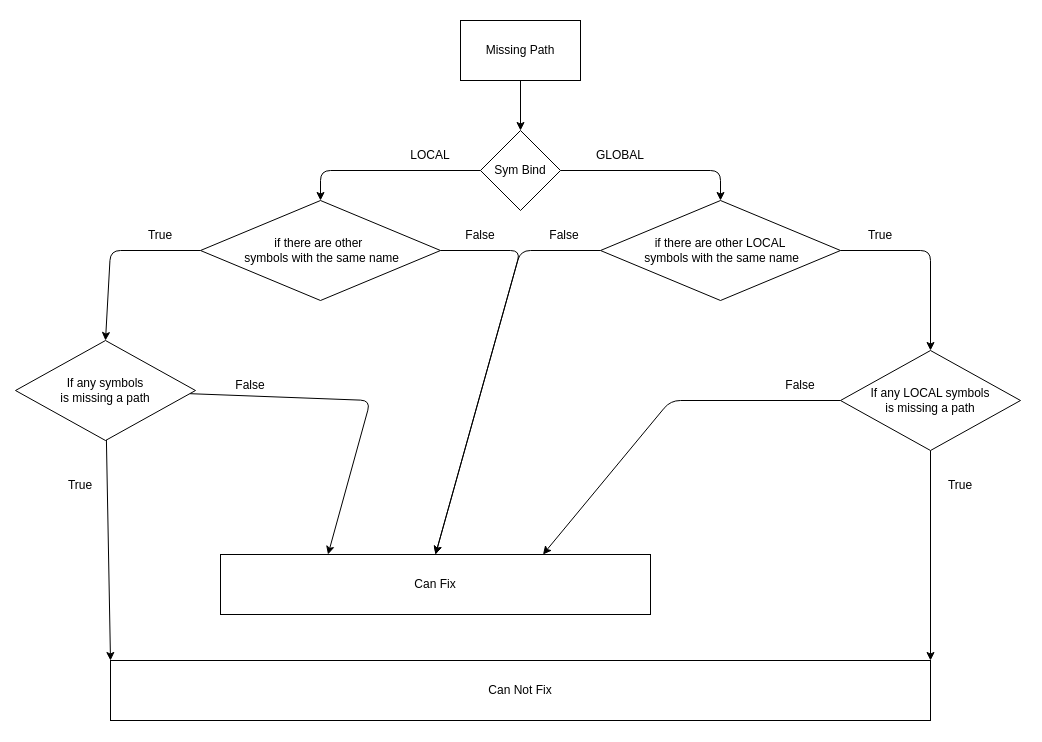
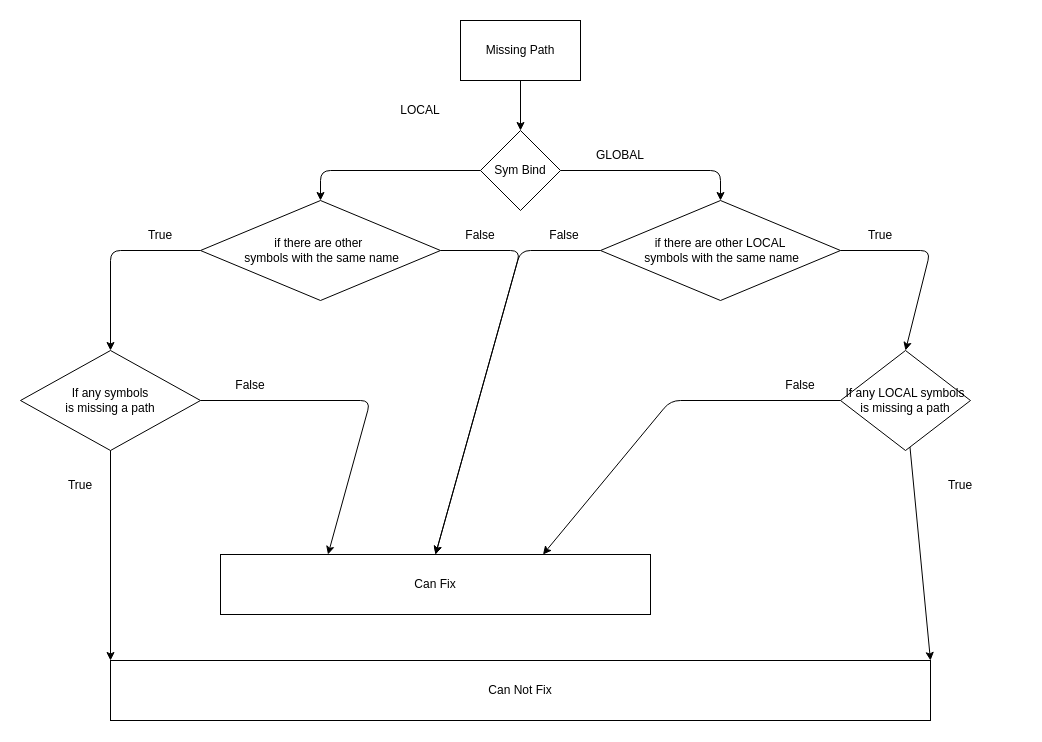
node "LOCAL": moved (431, 156) -> (421, 111)
node "If any symbols is missing a path": moved (106, 391) -> (111, 401)
node "If any LOCAL symbols is missing a path": size 180x100 -> 130x100
